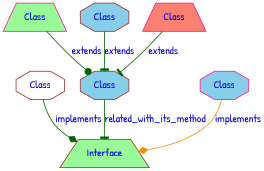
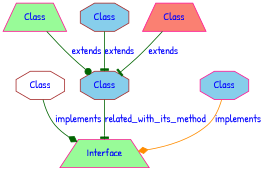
node "Interface": color brown -> deeppink
